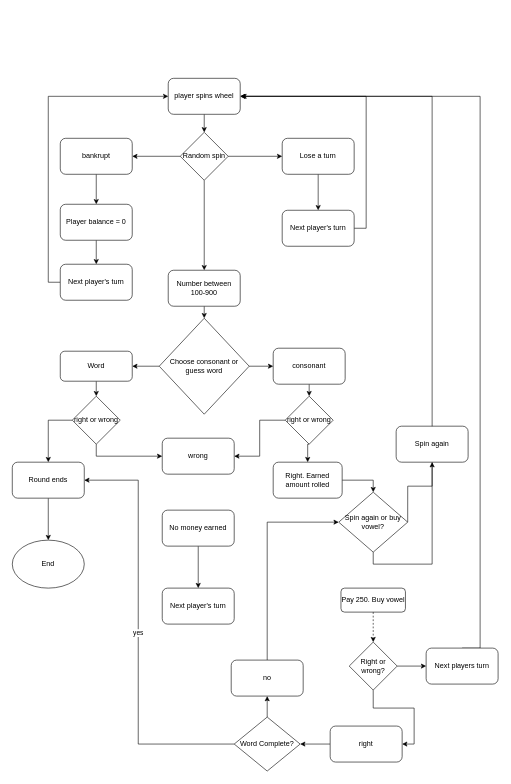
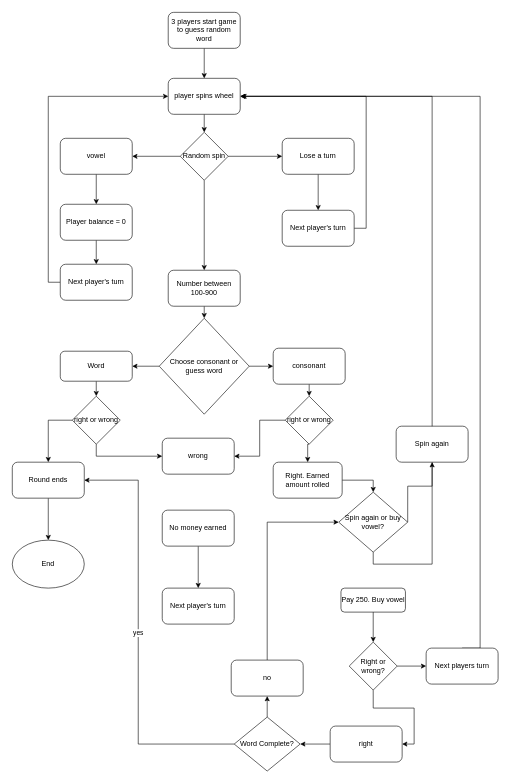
node "3 players start game to guess random word": added
edge "3 players start game to guess random word" -> "player spins wheel": added
node "bankrupt": label "bankrupt" -> "vowel"
edge "Pay 250. Buy vowel" -> "Right or wrong?": style dashed -> solid
